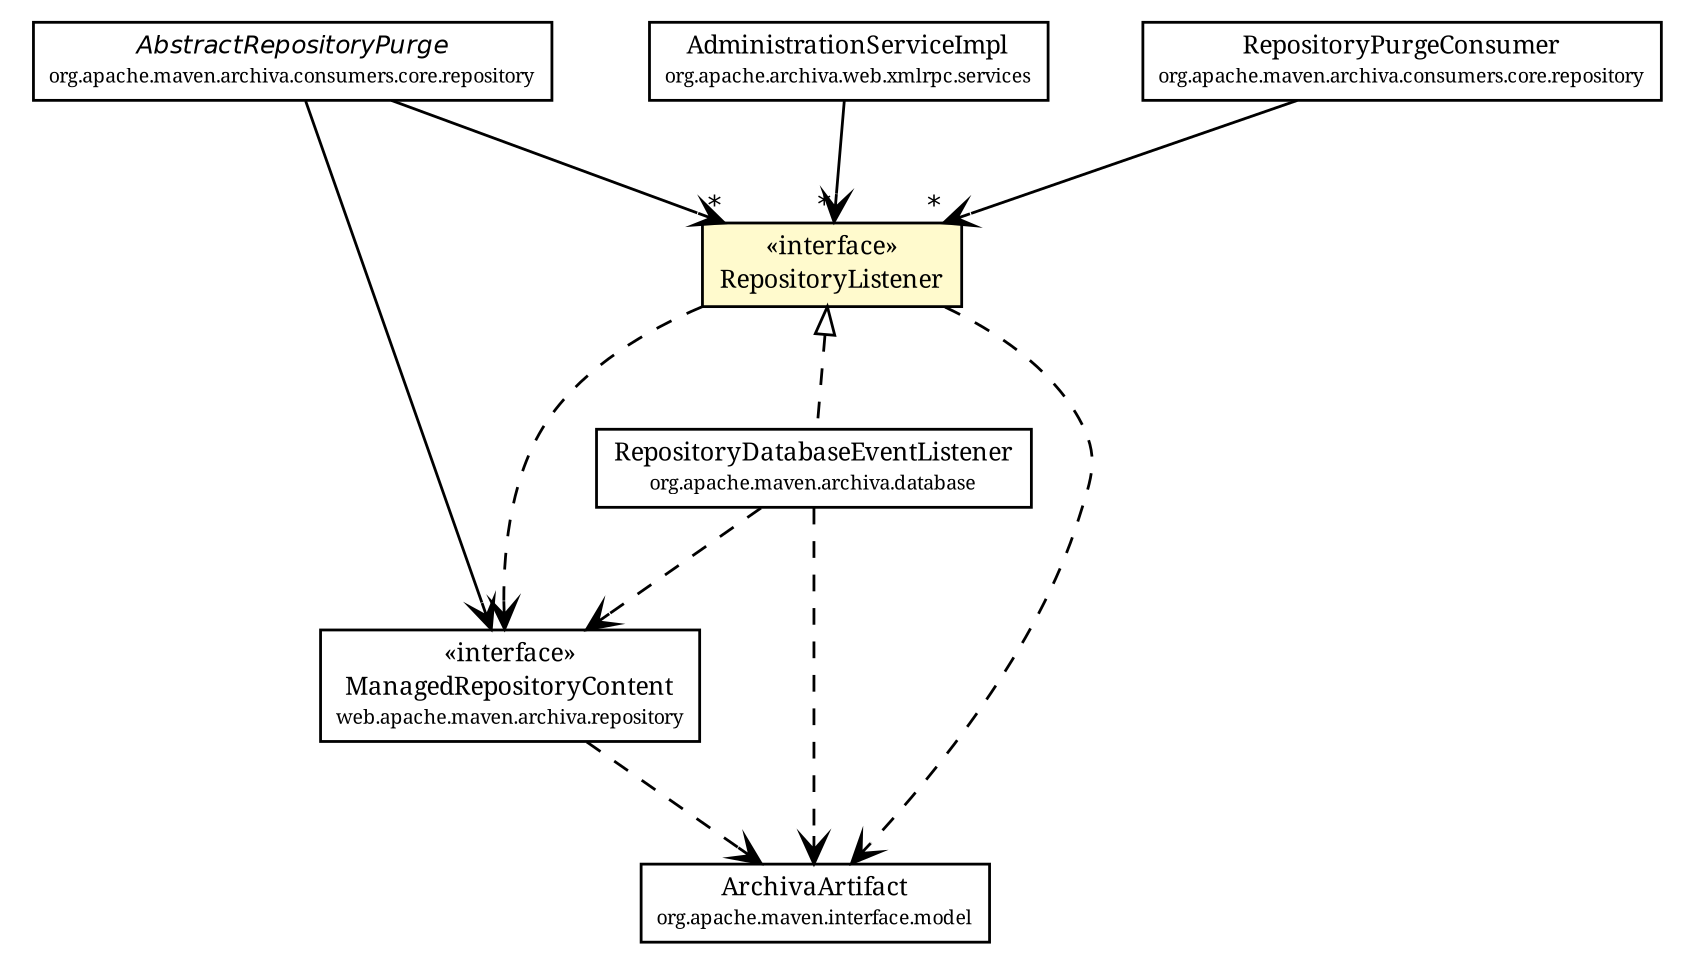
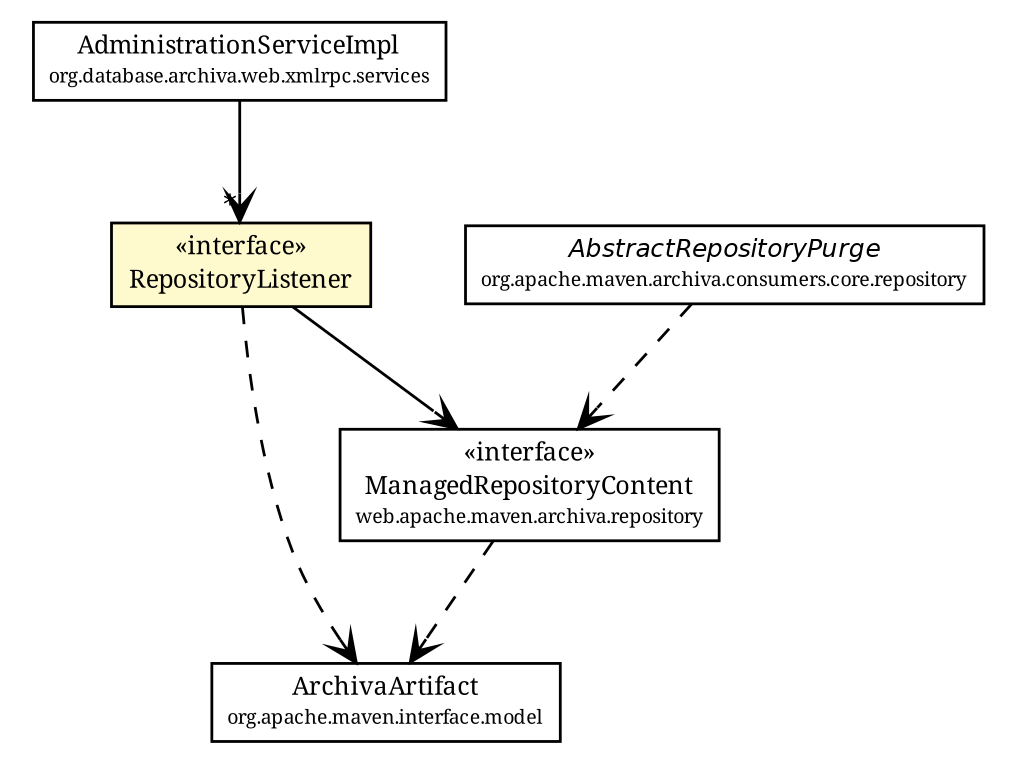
node "RepositoryPurgeConsumer": removed
node "AdministrationServiceImpl": text "org.apache.archiva.web.xmlrpc.services" -> "org.database.archiva.web.xmlrpc.services"
edge "AbstractRepositoryPurge" -> "RepositoryListener": removed
edge "AbstractRepositoryPurge" -> "ManagedRepositoryContent": style solid -> dashed
edge "RepositoryListener" -> "ManagedRepositoryContent": style dashed -> solid
node "RepositoryDatabaseEventListener": removed
